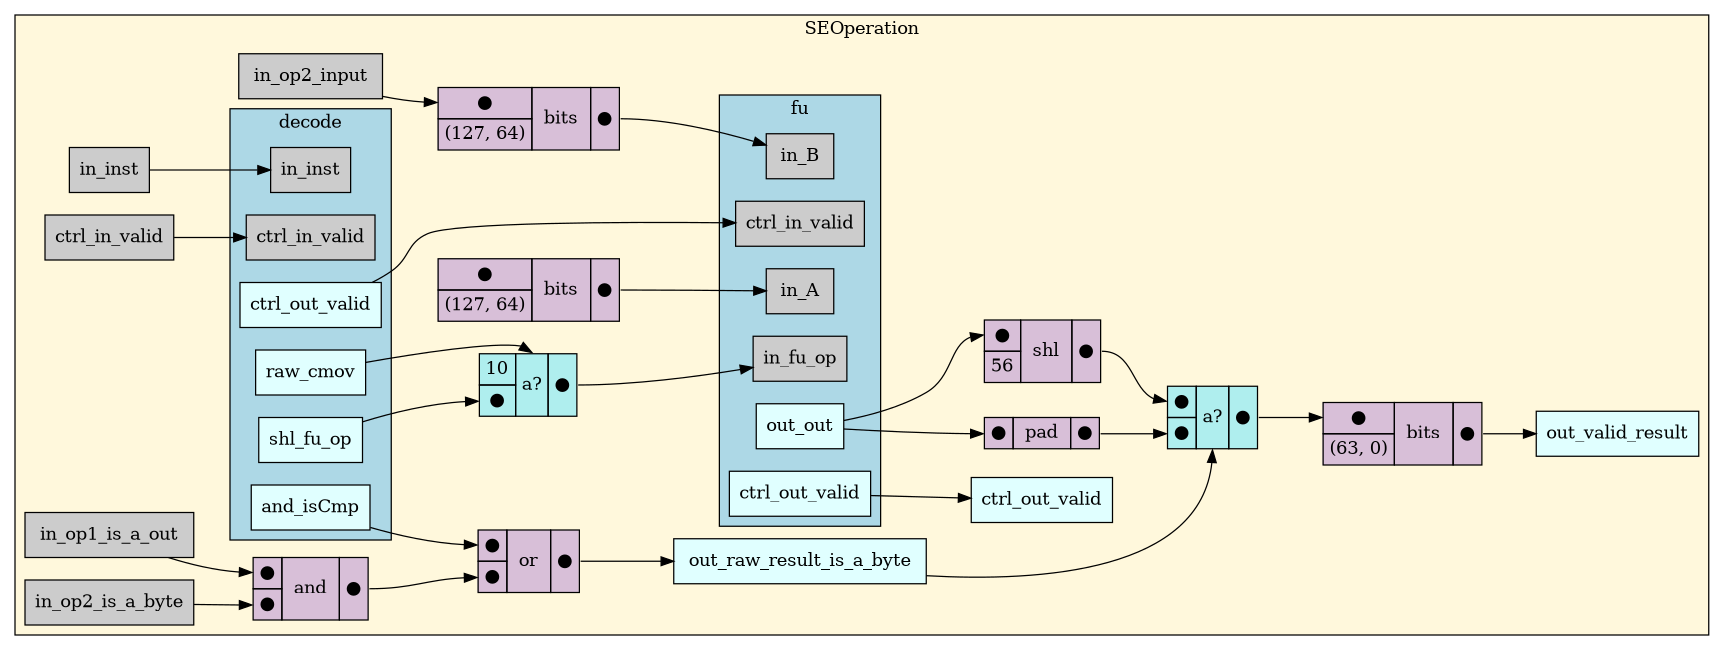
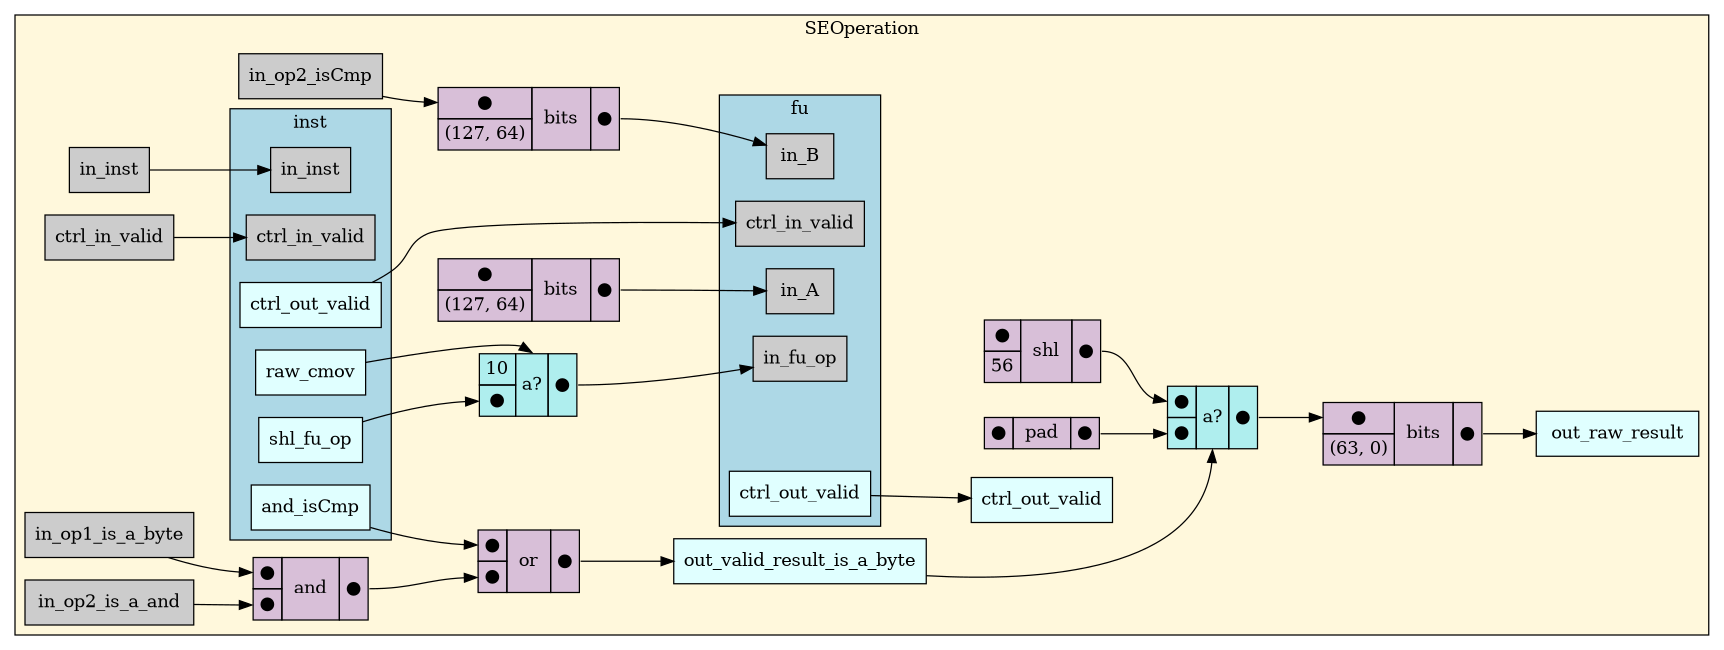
node "in_op2_input": label "in_op2_input" -> "in_op2_isCmp"
cluster "decode": label "decode" -> "inst"
node "out_out": removed
node "out_valid_result": label "out_valid_result" -> "out_raw_result"
node "in_op1_is_a_out": label "in_op1_is_a_out" -> "in_op1_is_a_byte"
node "out_raw_result_is_a_byte": label "out_raw_result_is_a_byte" -> "out_valid_result_is_a_byte"
node "in_op2_is_a_byte": label "in_op2_is_a_byte" -> "in_op2_is_a_and"
